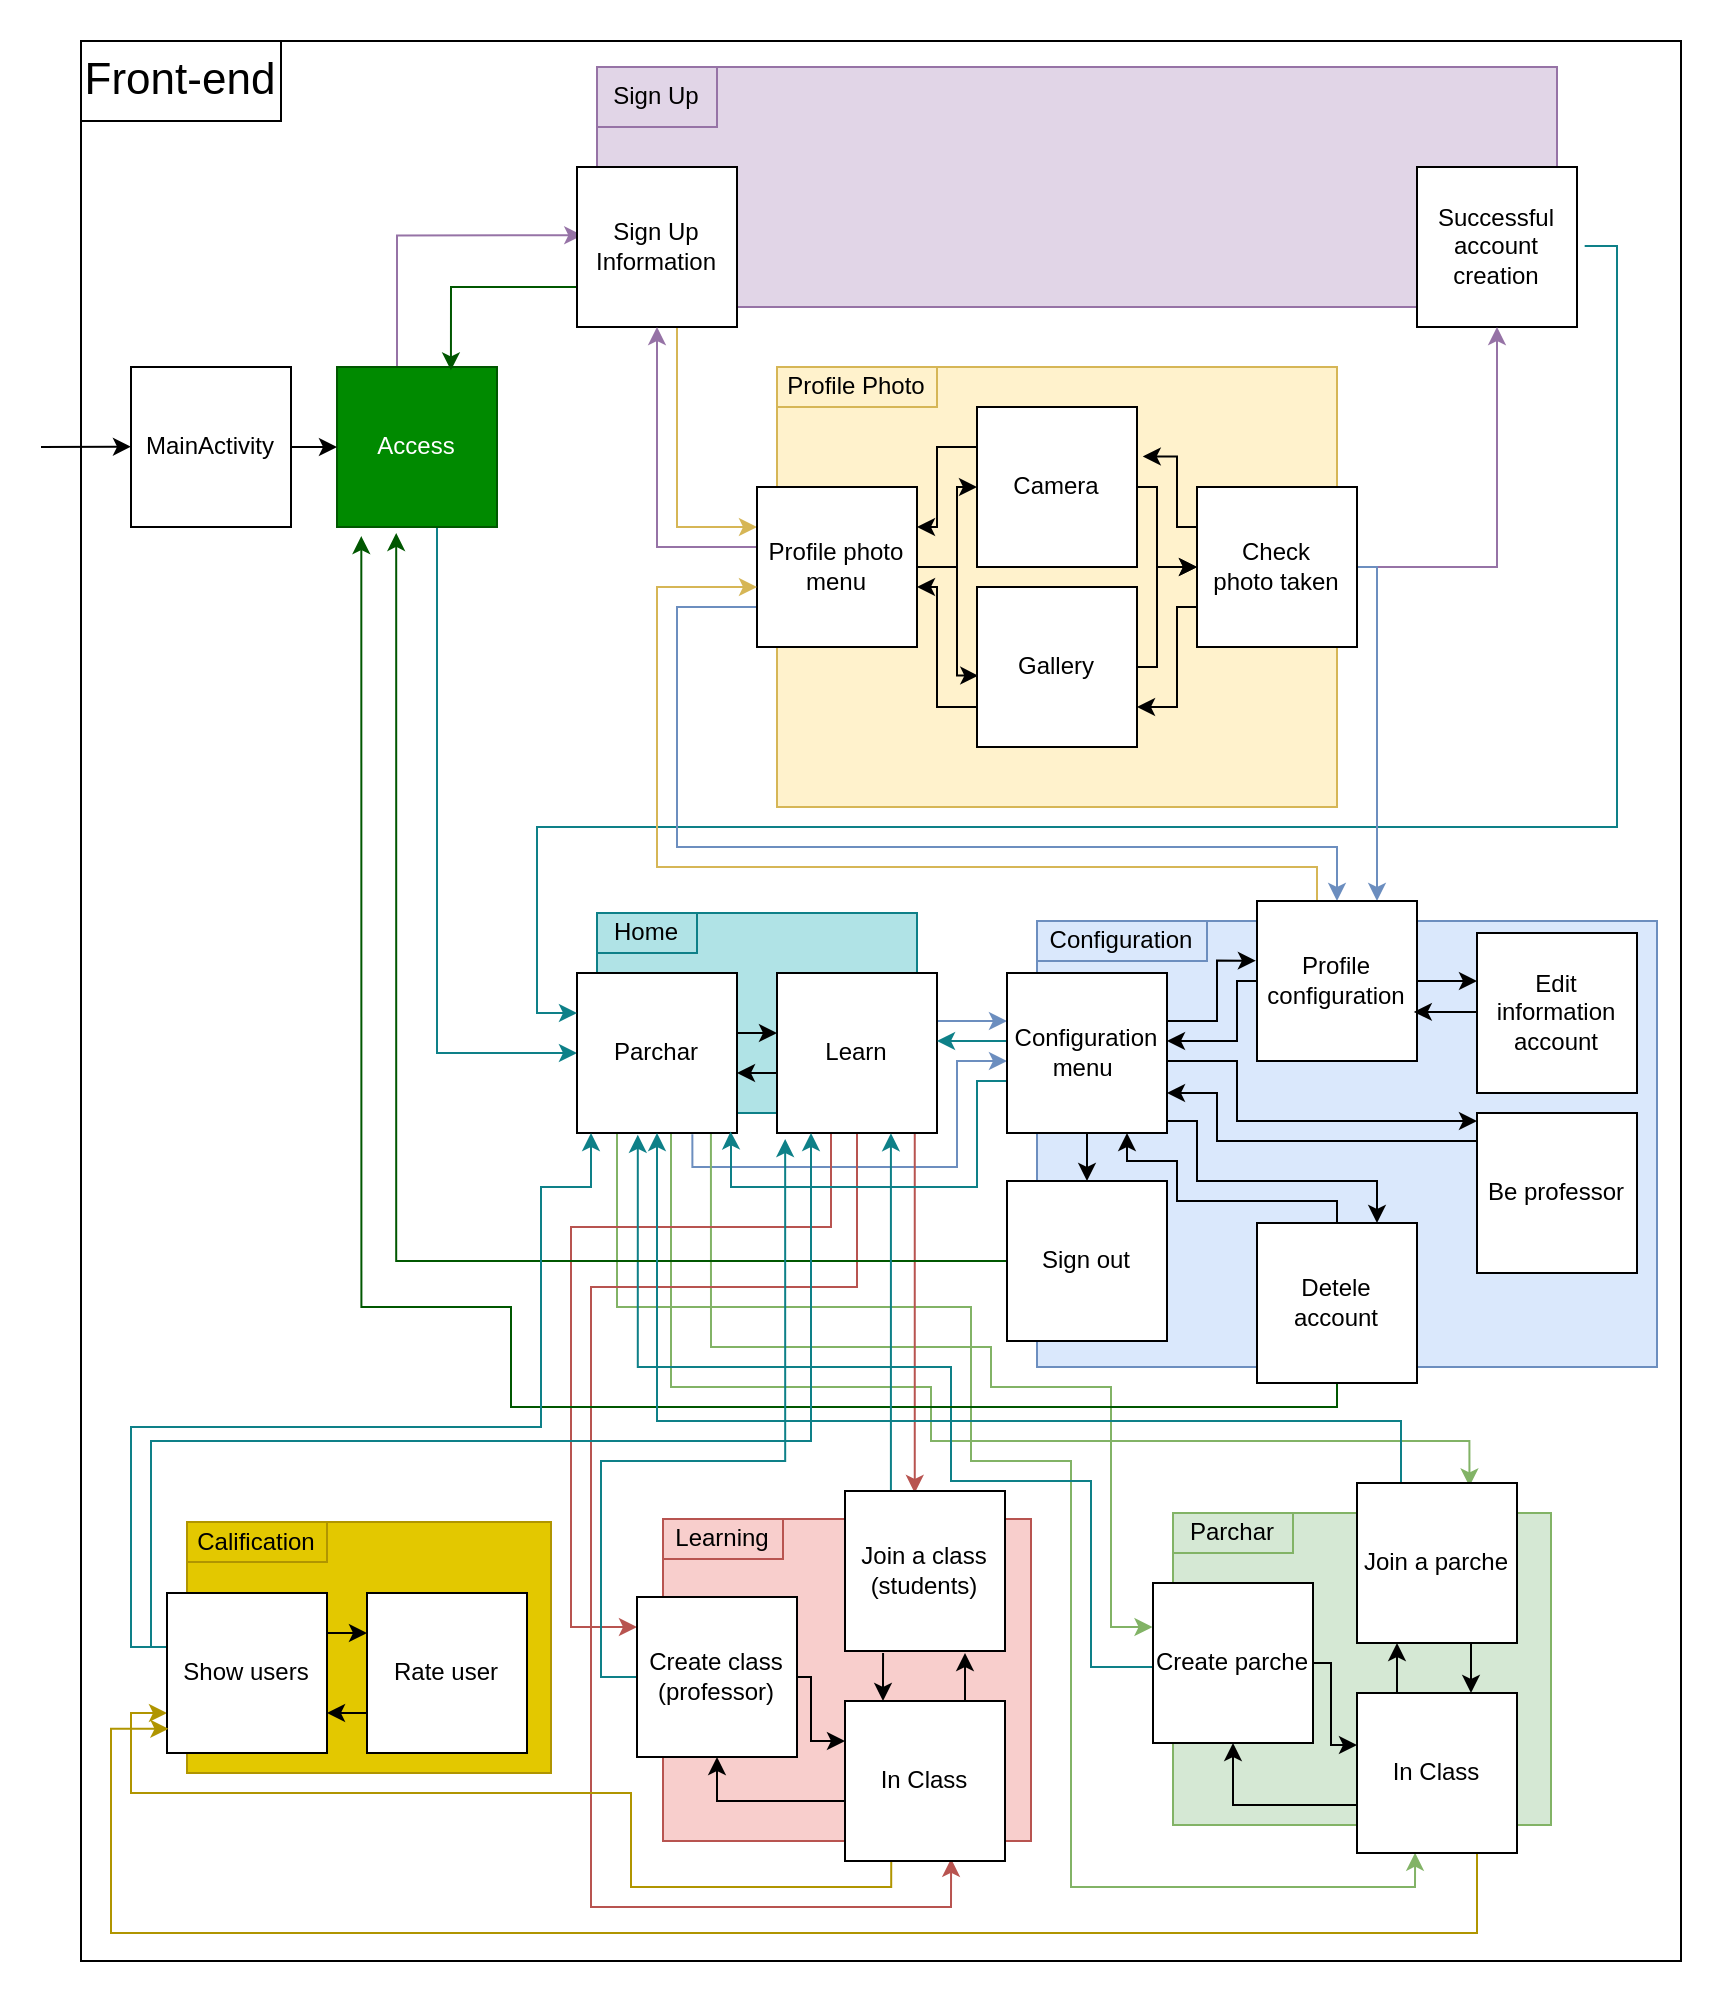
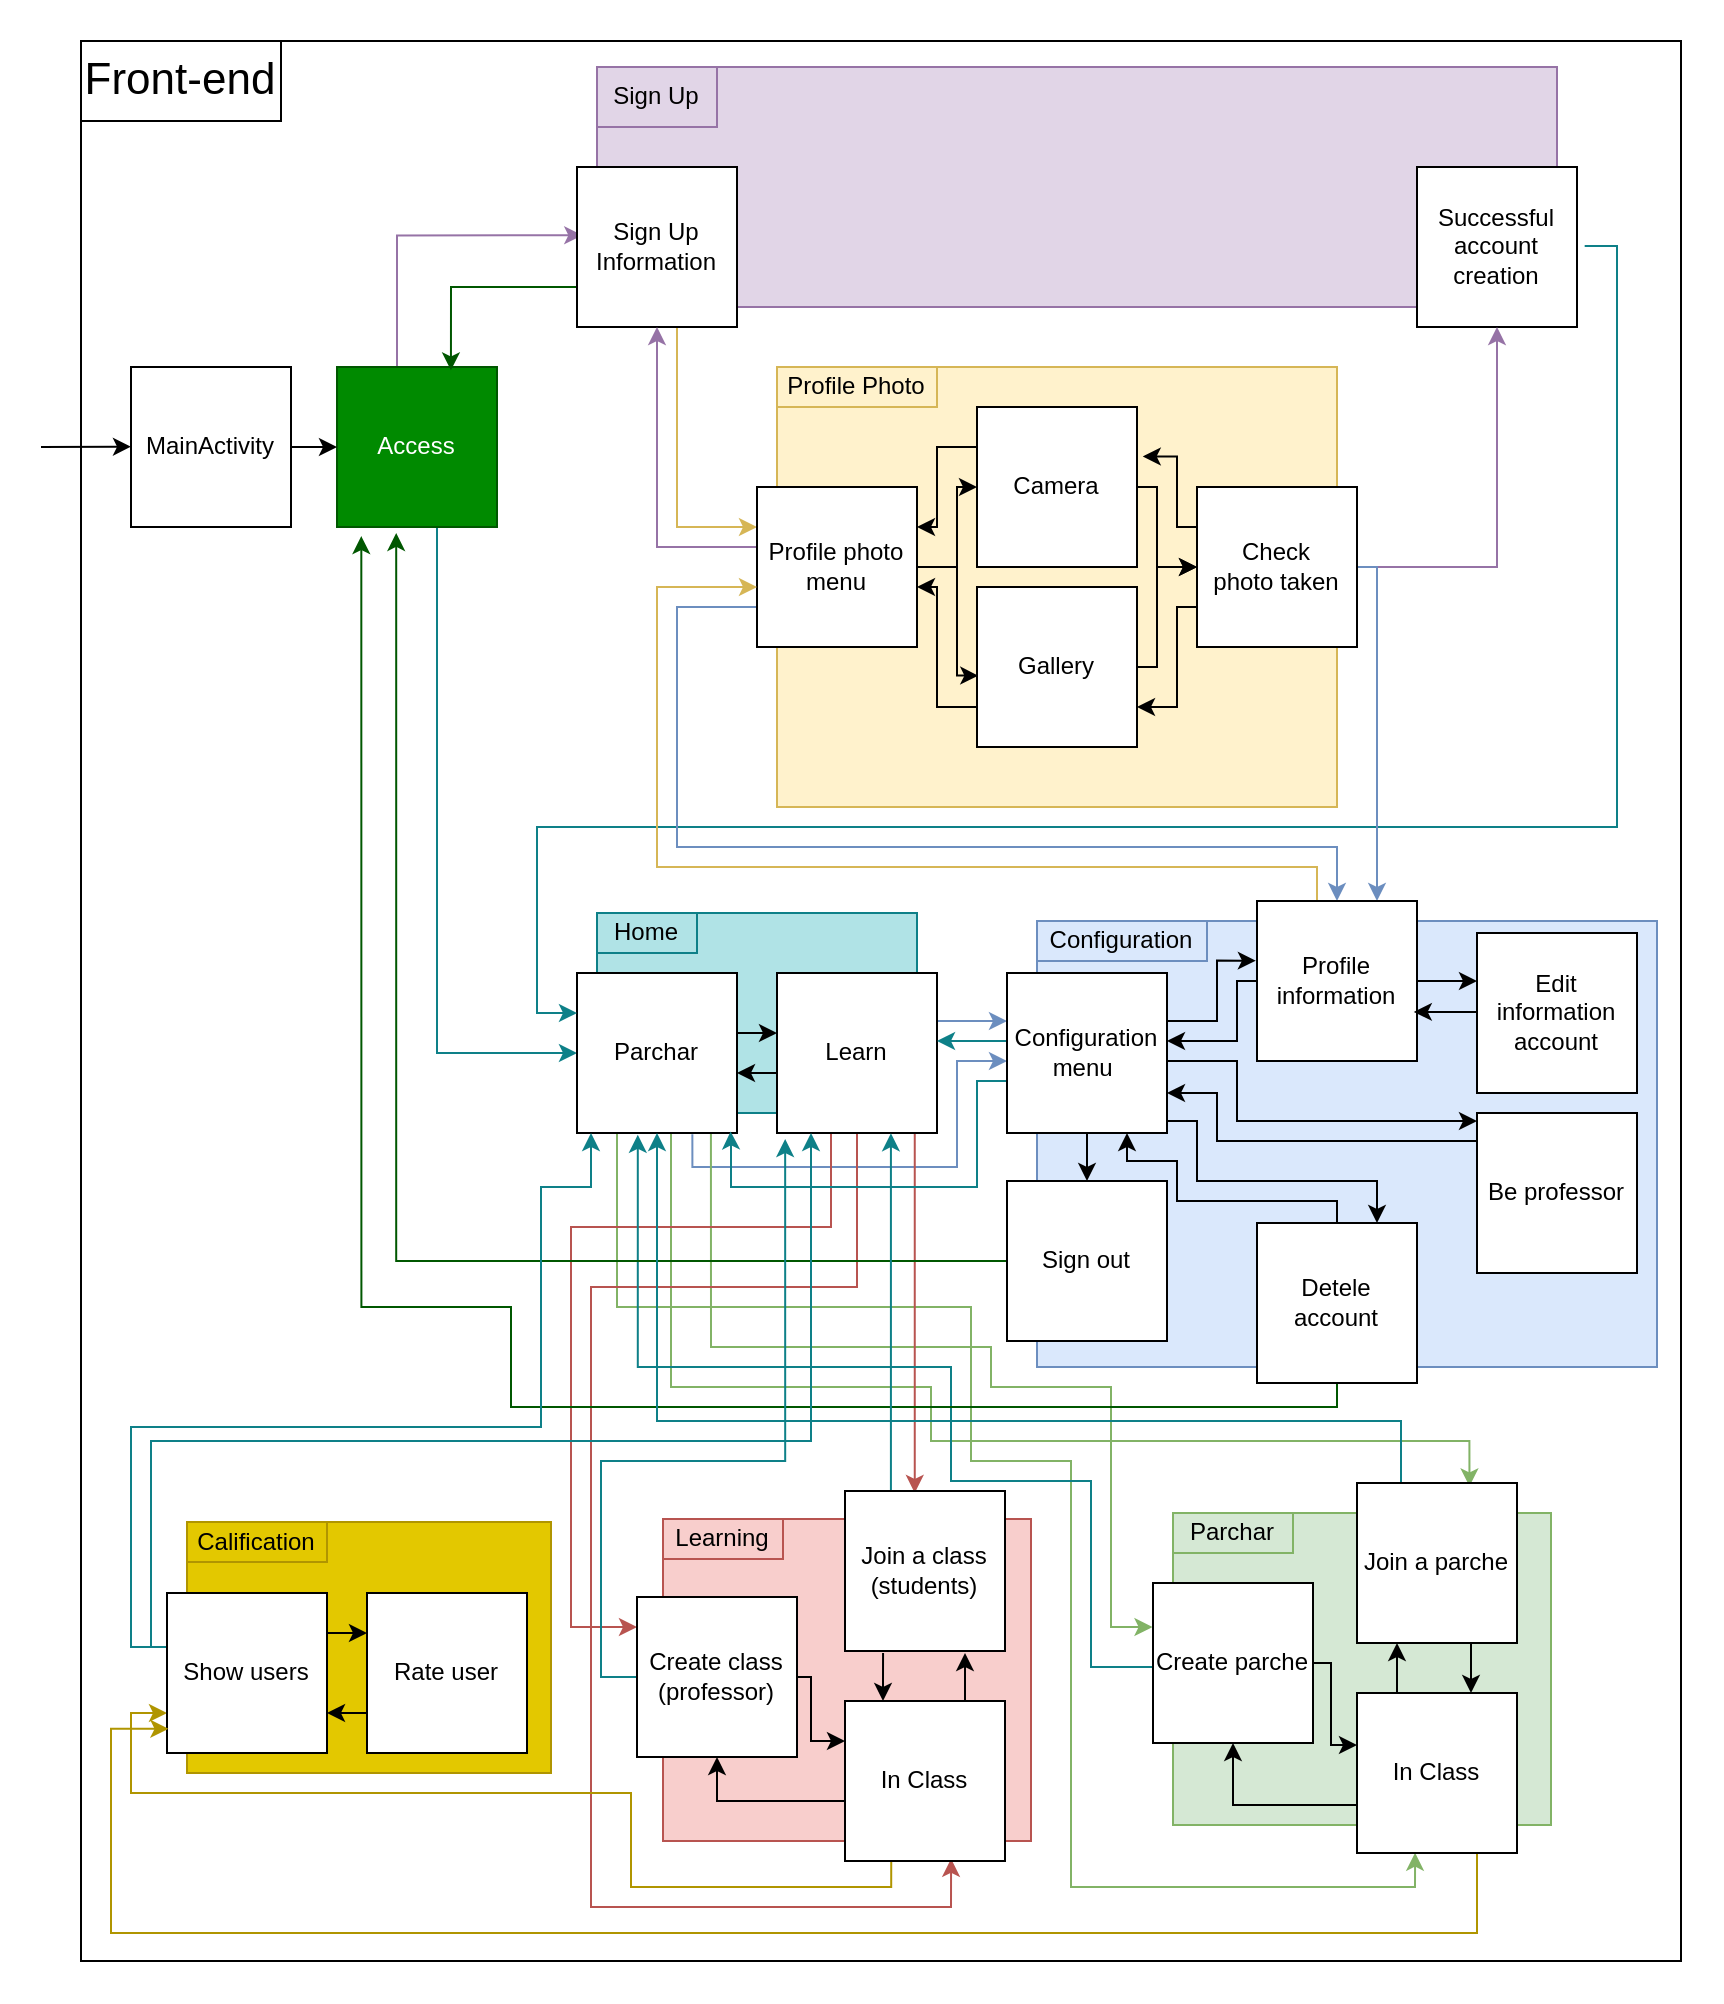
node "Profile configuration": label "Profile configuration" -> "Profile information"
